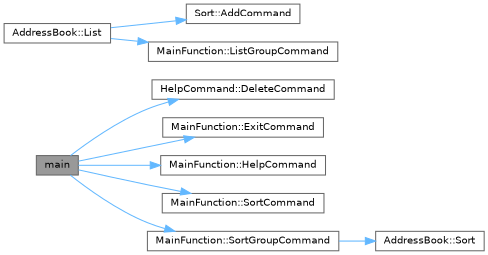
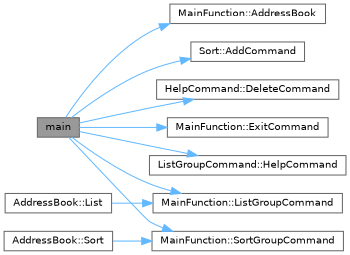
edge "AddressBook::List" -> "Sort::AddCommand": now "main" -> "Sort::AddCommand"
node "MainFunction::HelpCommand": label "MainFunction::HelpCommand" -> "ListGroupCommand::HelpCommand"
edge "main" -> "MainFunction::ListGroupCommand": added
node "MainFunction::SortCommand": label "MainFunction::SortCommand" -> "MainFunction::AddressBook"
edge "MainFunction::SortGroupCommand" -> "AddressBook::Sort": reversed
